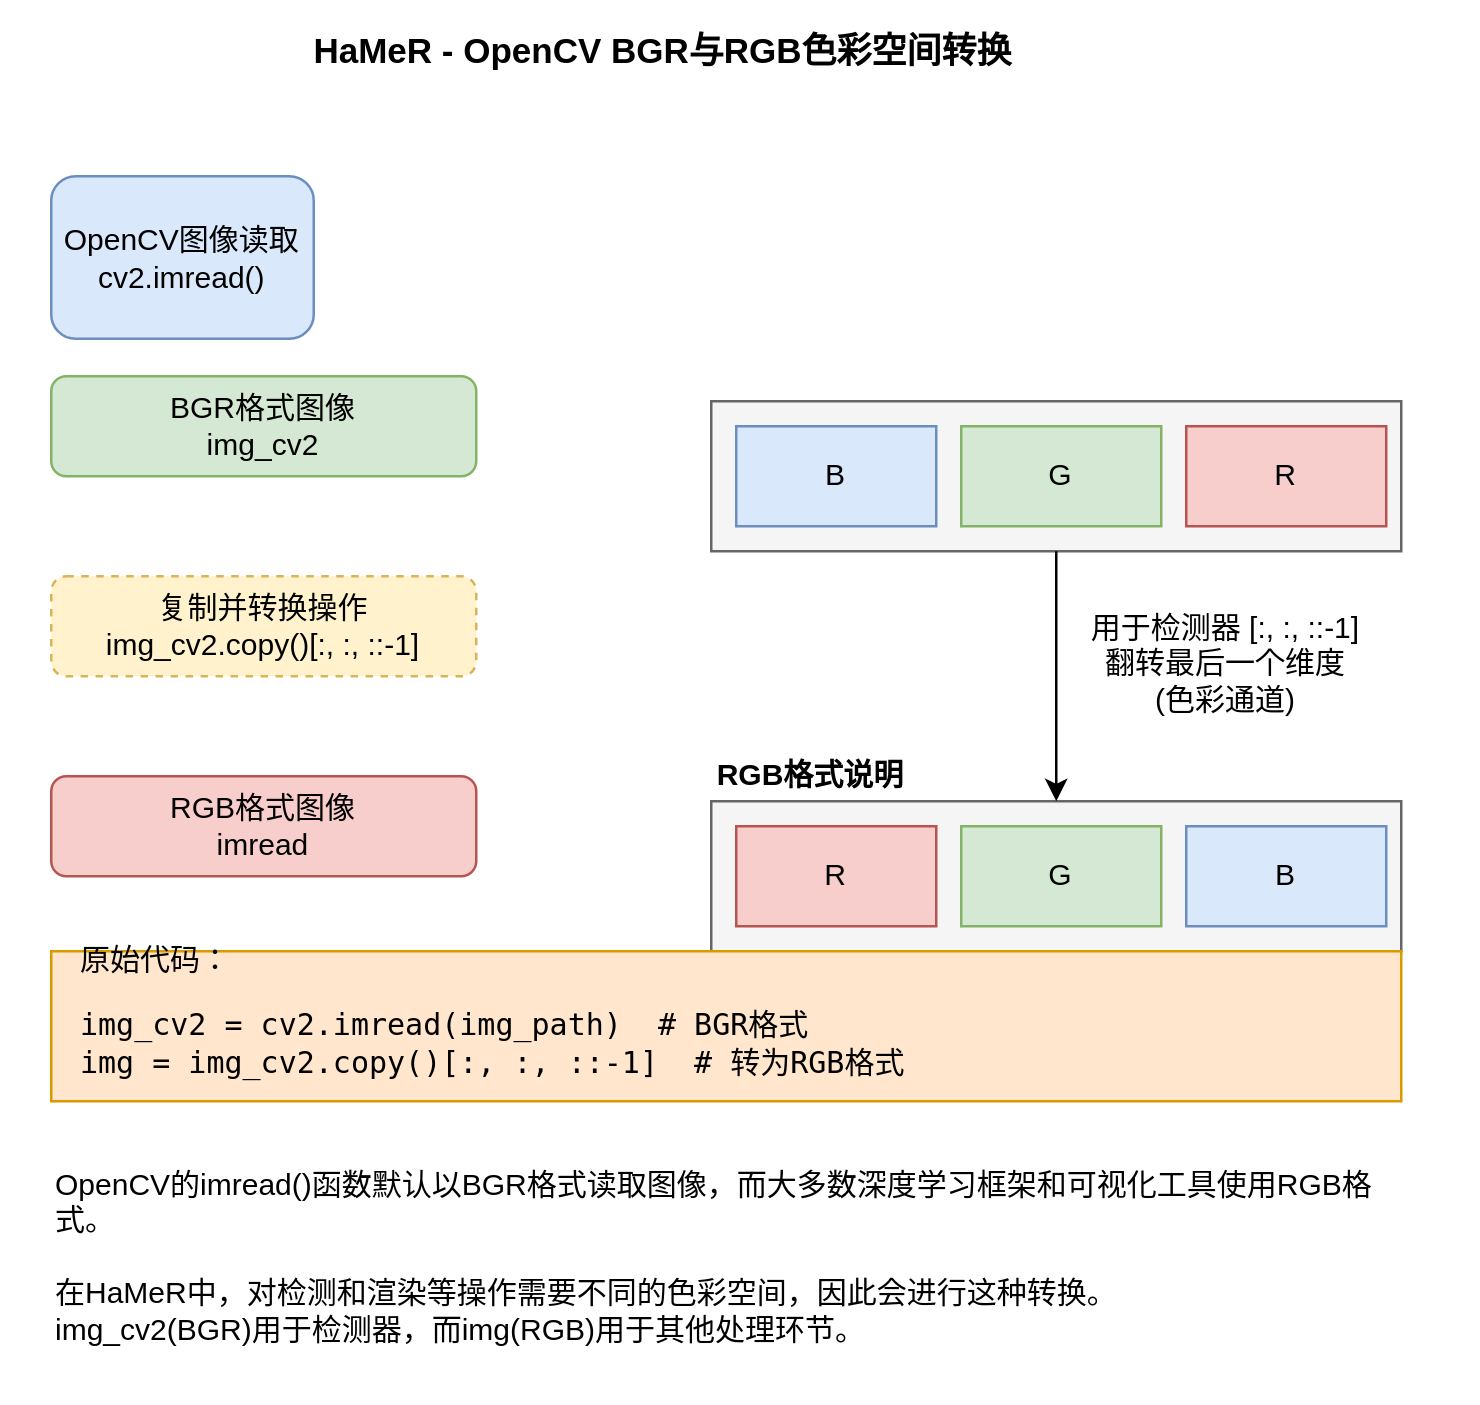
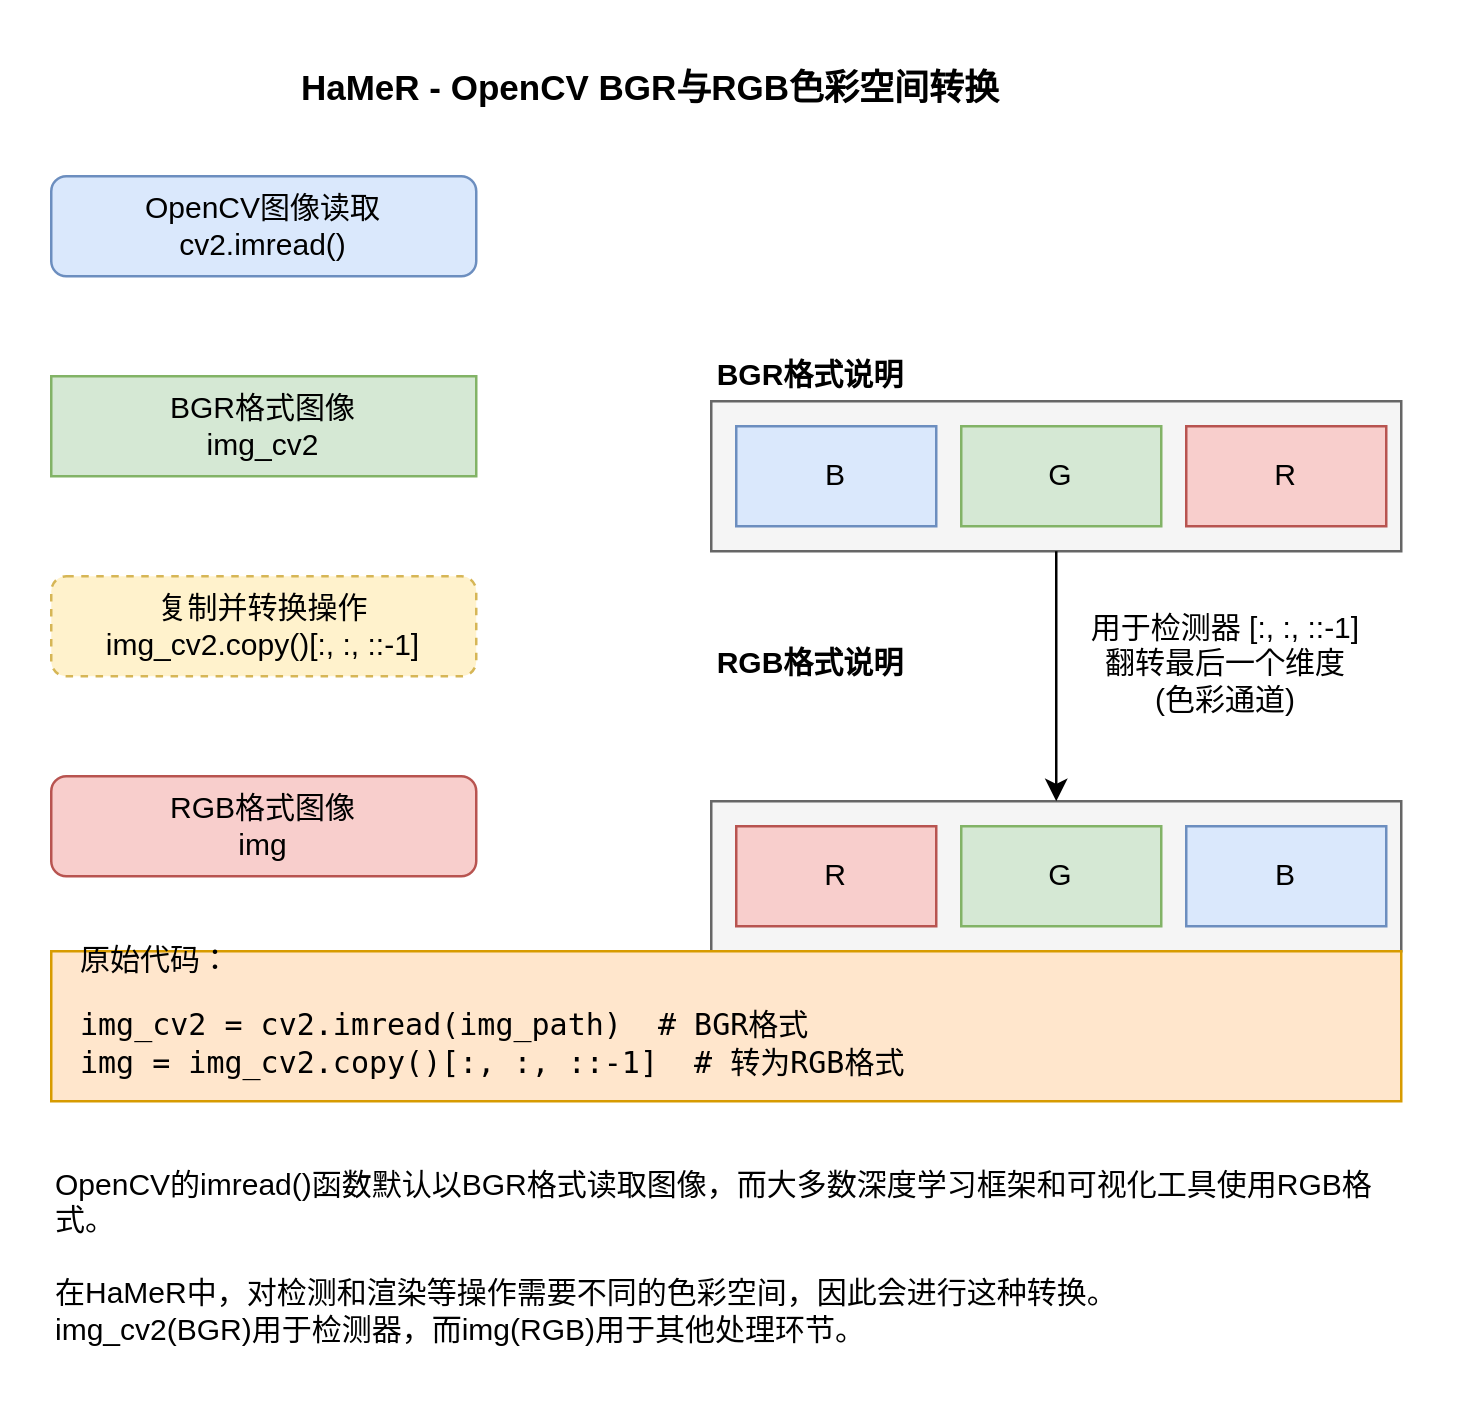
node "HaMeR - OpenCV BGR与RGB色彩空间转换": moved (664, 51) -> (651, 89)
node "OpenCV图像读取 cv2.imread()": size 263x163 -> 425x100
node "BGR格式说明": added
node "BGR格式图像 img_cv2": shape rounded rectangle -> rectangle
node "RGB格式说明": moved (811, 776) -> (811, 664)
node "RGB格式图像 imread": label "RGB格式图像 imread" -> "RGB格式图像 img"
